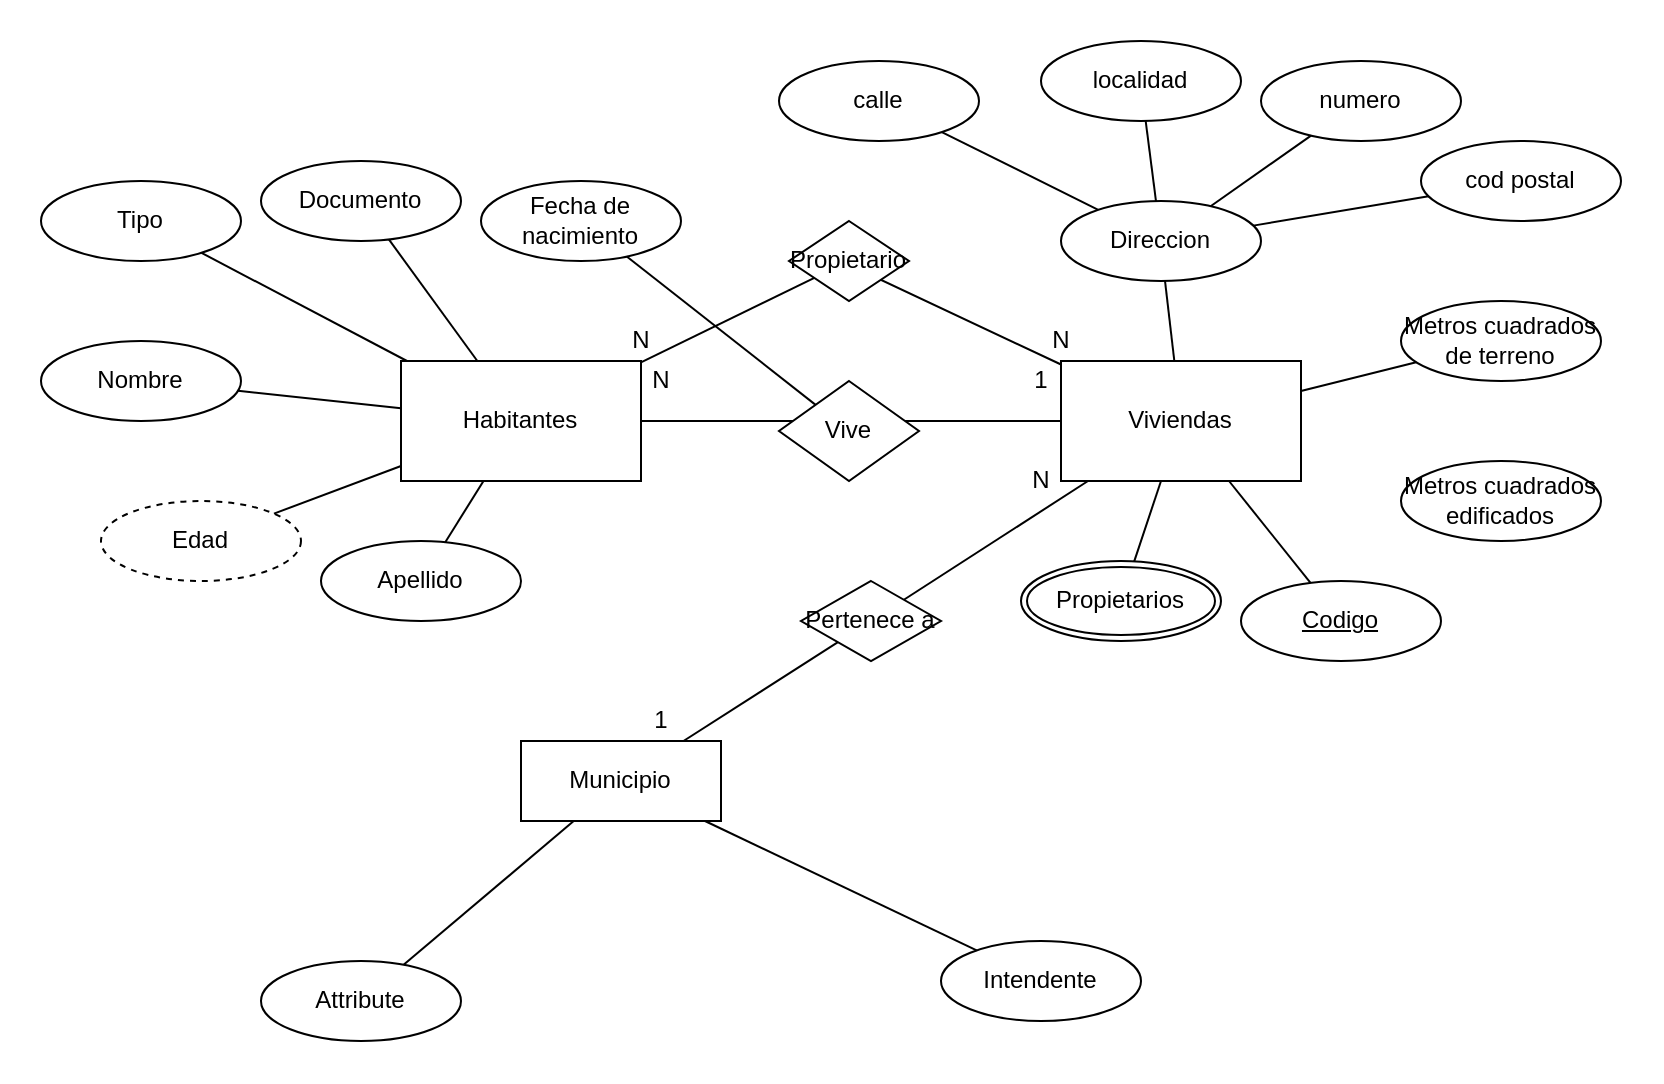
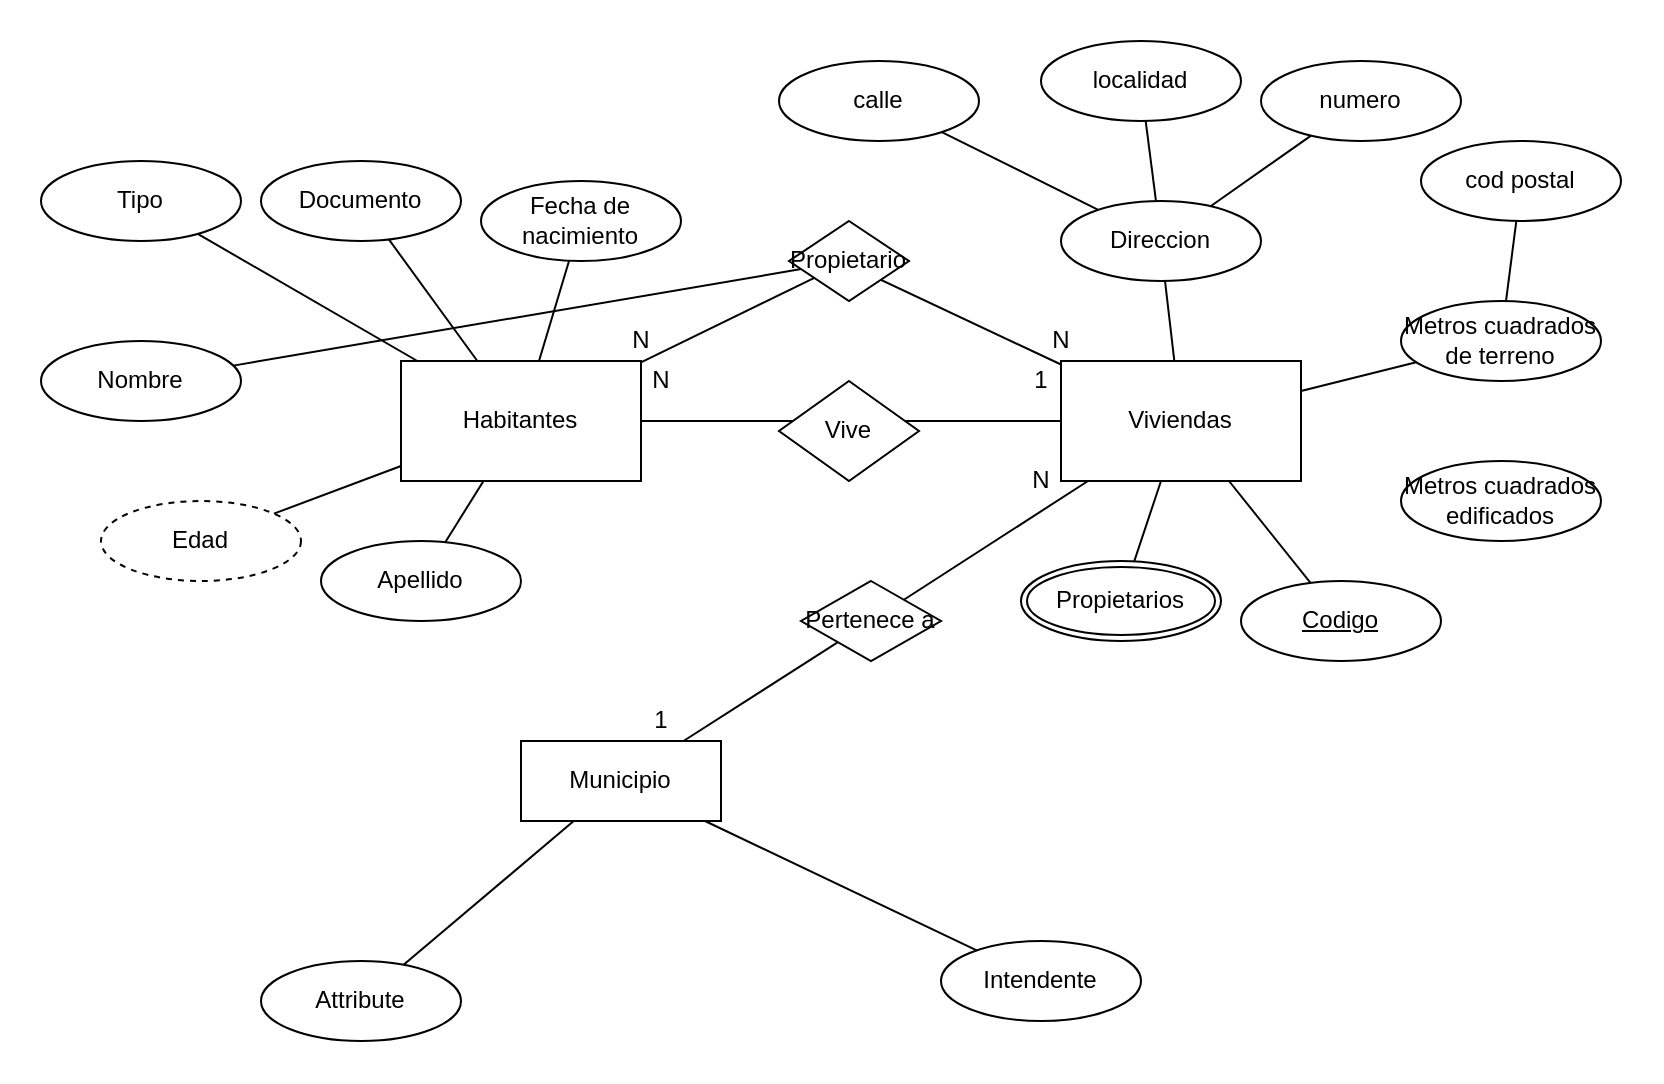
edge "cod postal" -- "Direccion": now "cod postal" -- "Metros cuadrados de terreno"
node "Tipo": moved (141, 221) -> (141, 201)
edge "Fecha de nacimiento" -- "Vive": now "Fecha de nacimiento" -- "Habitantes"
edge "Nombre" -- "Habitantes": now "Nombre" -- "Propietario"
